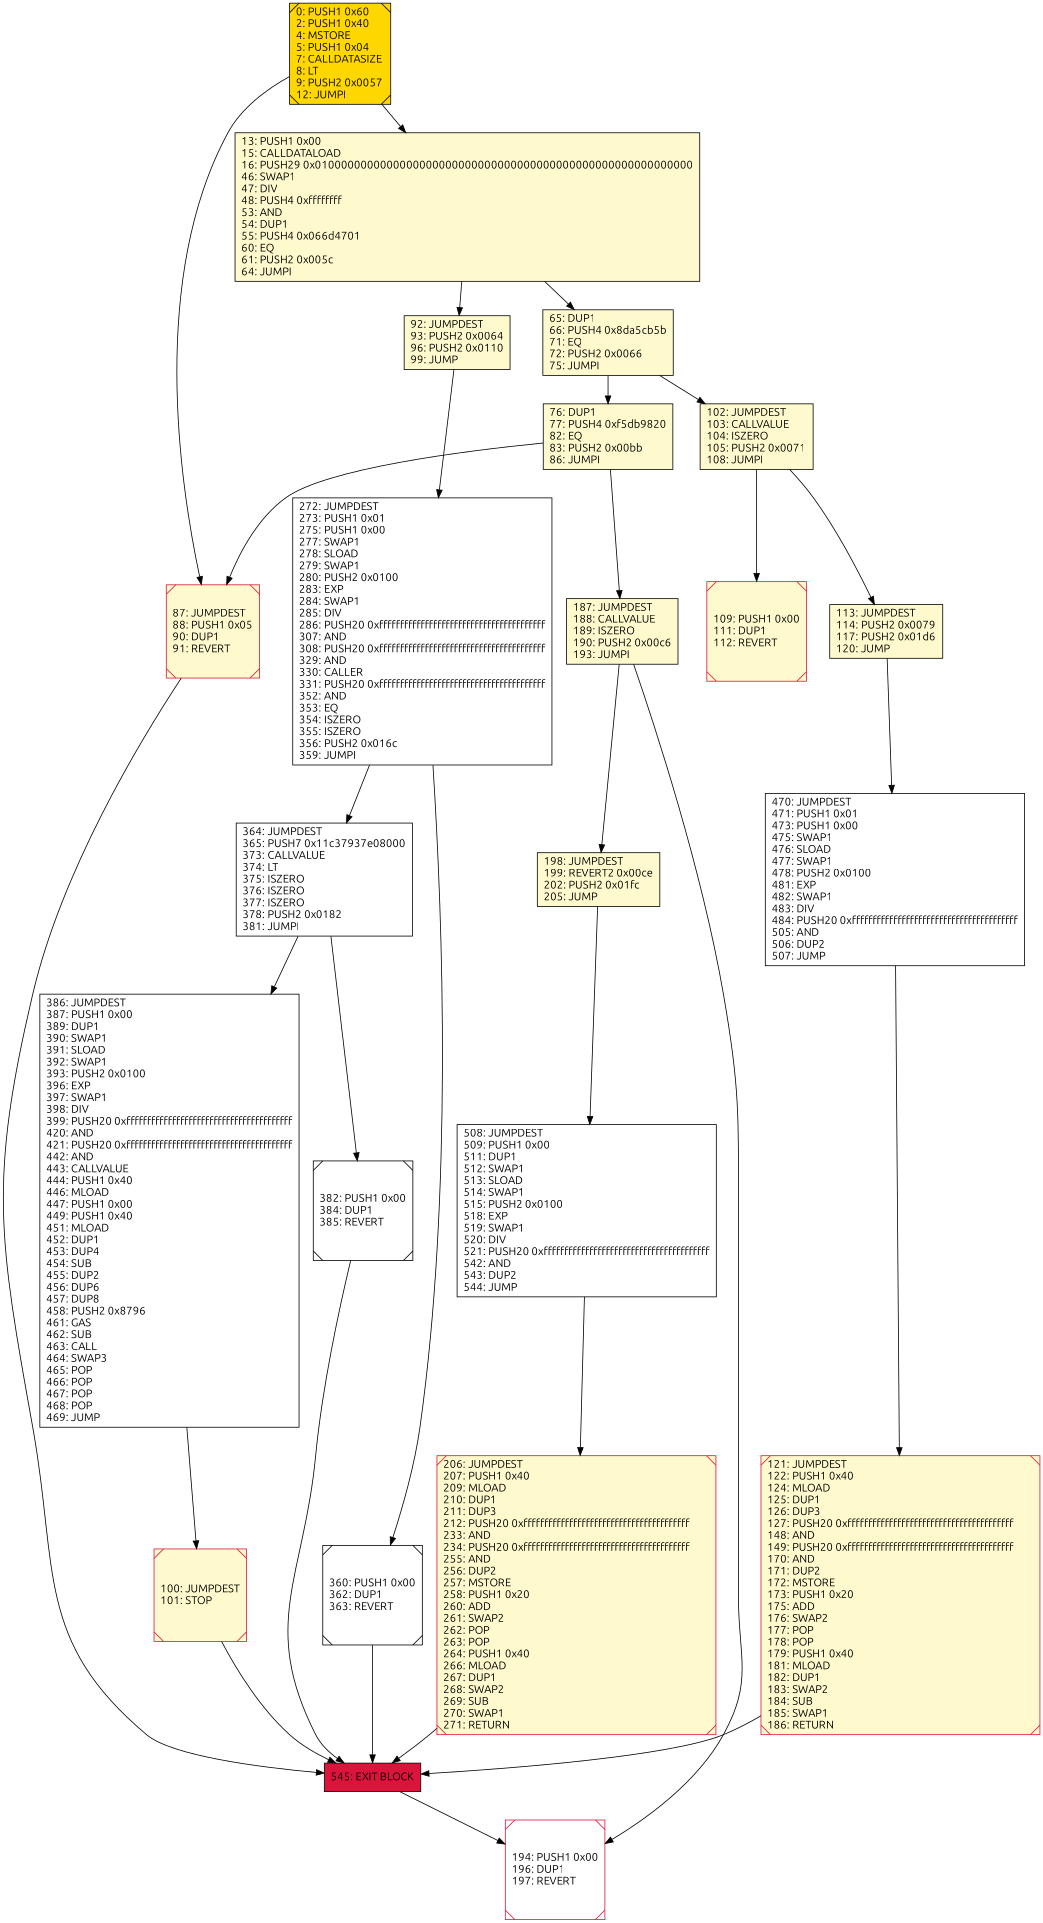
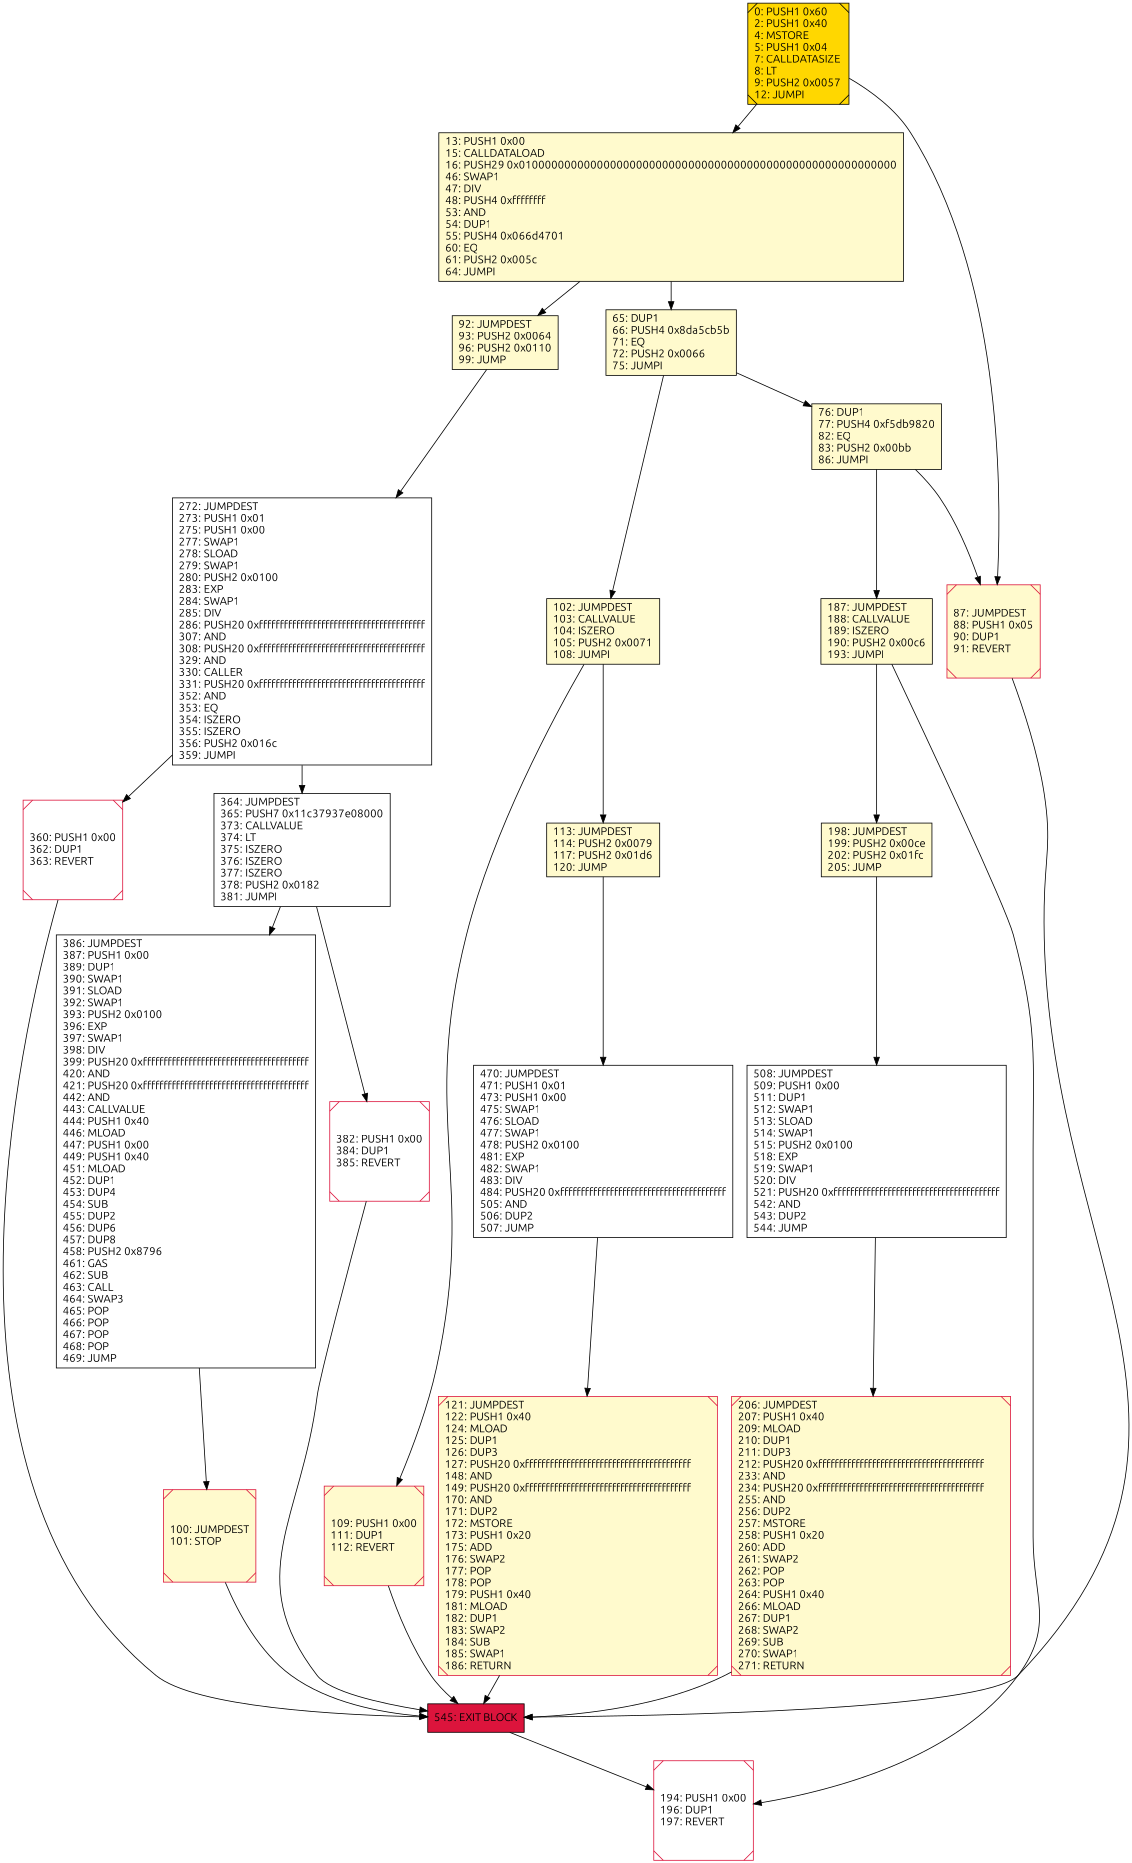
node "198: JUMPDEST 199: REVERT2 0x00ce 202: PUSH2 0x01fc 205: JUMP": label "198: JUMPDEST 199: REVERT2 0x00ce 202: PUSH2 0x01fc 205: JUMP" -> "198: JUMPDEST 199: PUSH2 0x00ce 202: PUSH2 0x01fc 205: JUMP"
node "382: PUSH1 0x00 384: DUP1 385: REVERT": color black -> crimson
node "360: PUSH1 0x00 362: DUP1 363: REVERT": color black -> crimson
edge "109: PUSH1 0x00 111: DUP1 112: REVERT" -> "545: EXIT BLOCK": added
